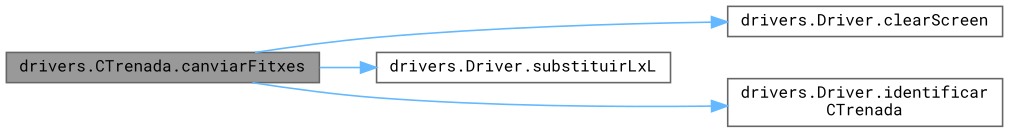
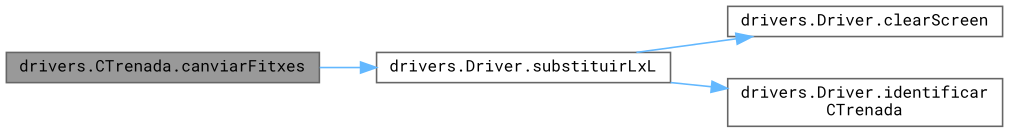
edge "drivers.CTrenada.canviarFitxes" -> "drivers.Driver.clearScreen": now "drivers.Driver.substituirLxL" -> "drivers.Driver.clearScreen"
edge "drivers.CTrenada.canviarFitxes" -> "drivers.Driver.identificar CTrenada": now "drivers.Driver.substituirLxL" -> "drivers.Driver.identificar CTrenada"
